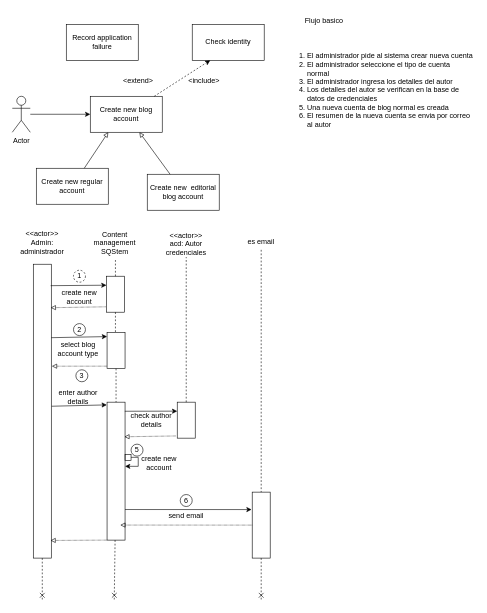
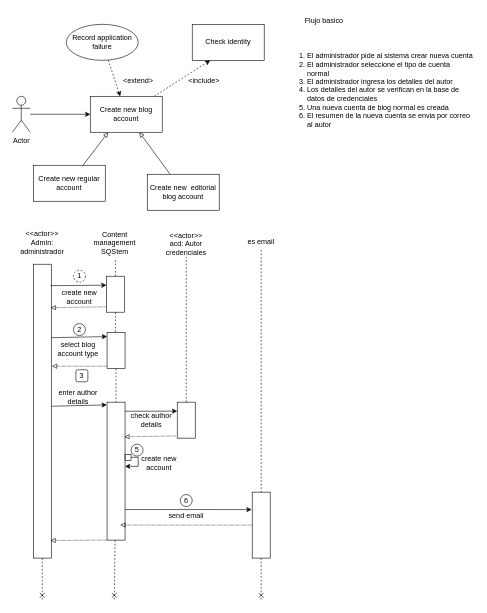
node "Record application failure": shape rectangle -> ellipse
edge "Record application failure" -> "Create new blog account": added
node "Create new regular account": moved (72, 186) -> (69, 183)
node "3": shape ellipse -> rounded rectangle
